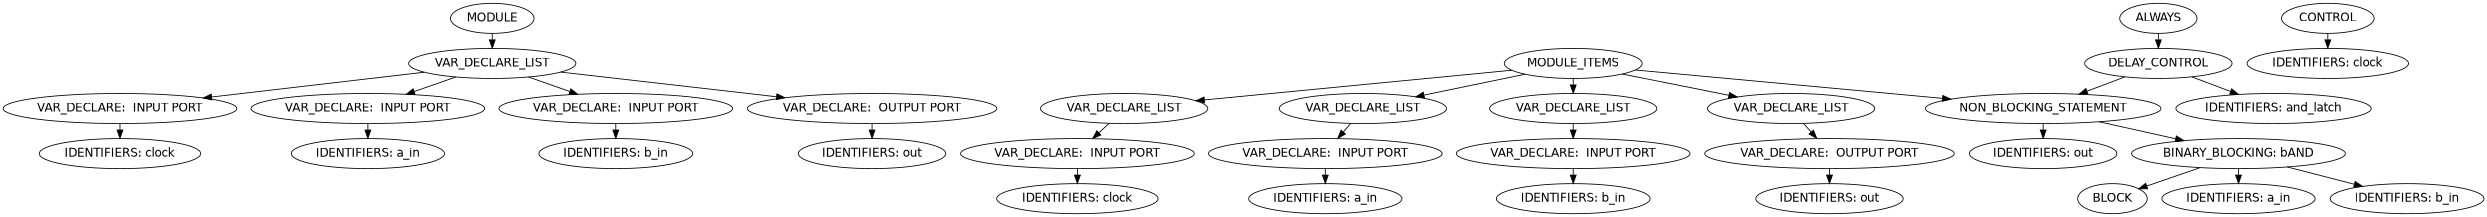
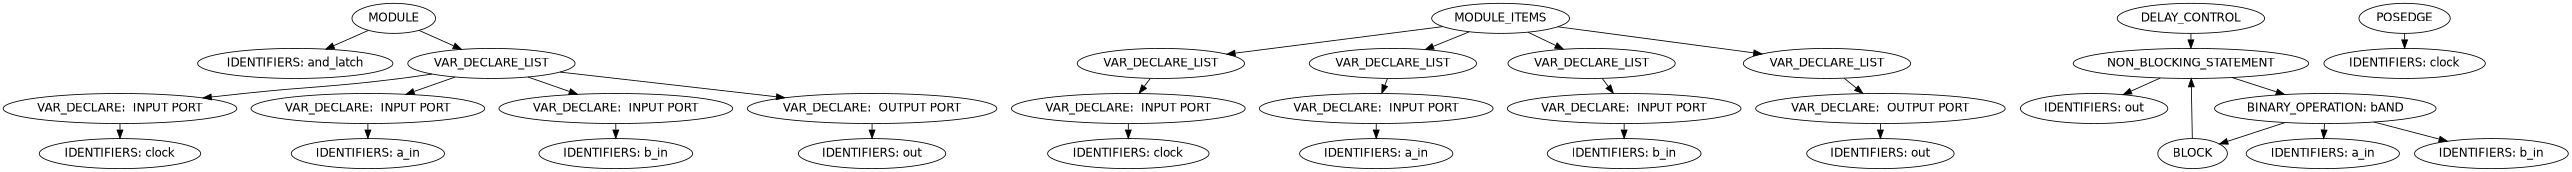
node "ALWAYS": removed
node "CONTROL": label "CONTROL" -> "POSEDGE"
edge "MODULE_ITEMS" -> "NON_BLOCKING_STATEMENT": now "BLOCK" -> "NON_BLOCKING_STATEMENT"
edge "DELAY_CONTROL" -> "IDENTIFIERS: and_latch": now "MODULE" -> "IDENTIFIERS: and_latch"
node "BINARY_BLOCKING: bAND": label "BINARY_BLOCKING: bAND" -> "BINARY_OPERATION: bAND"
